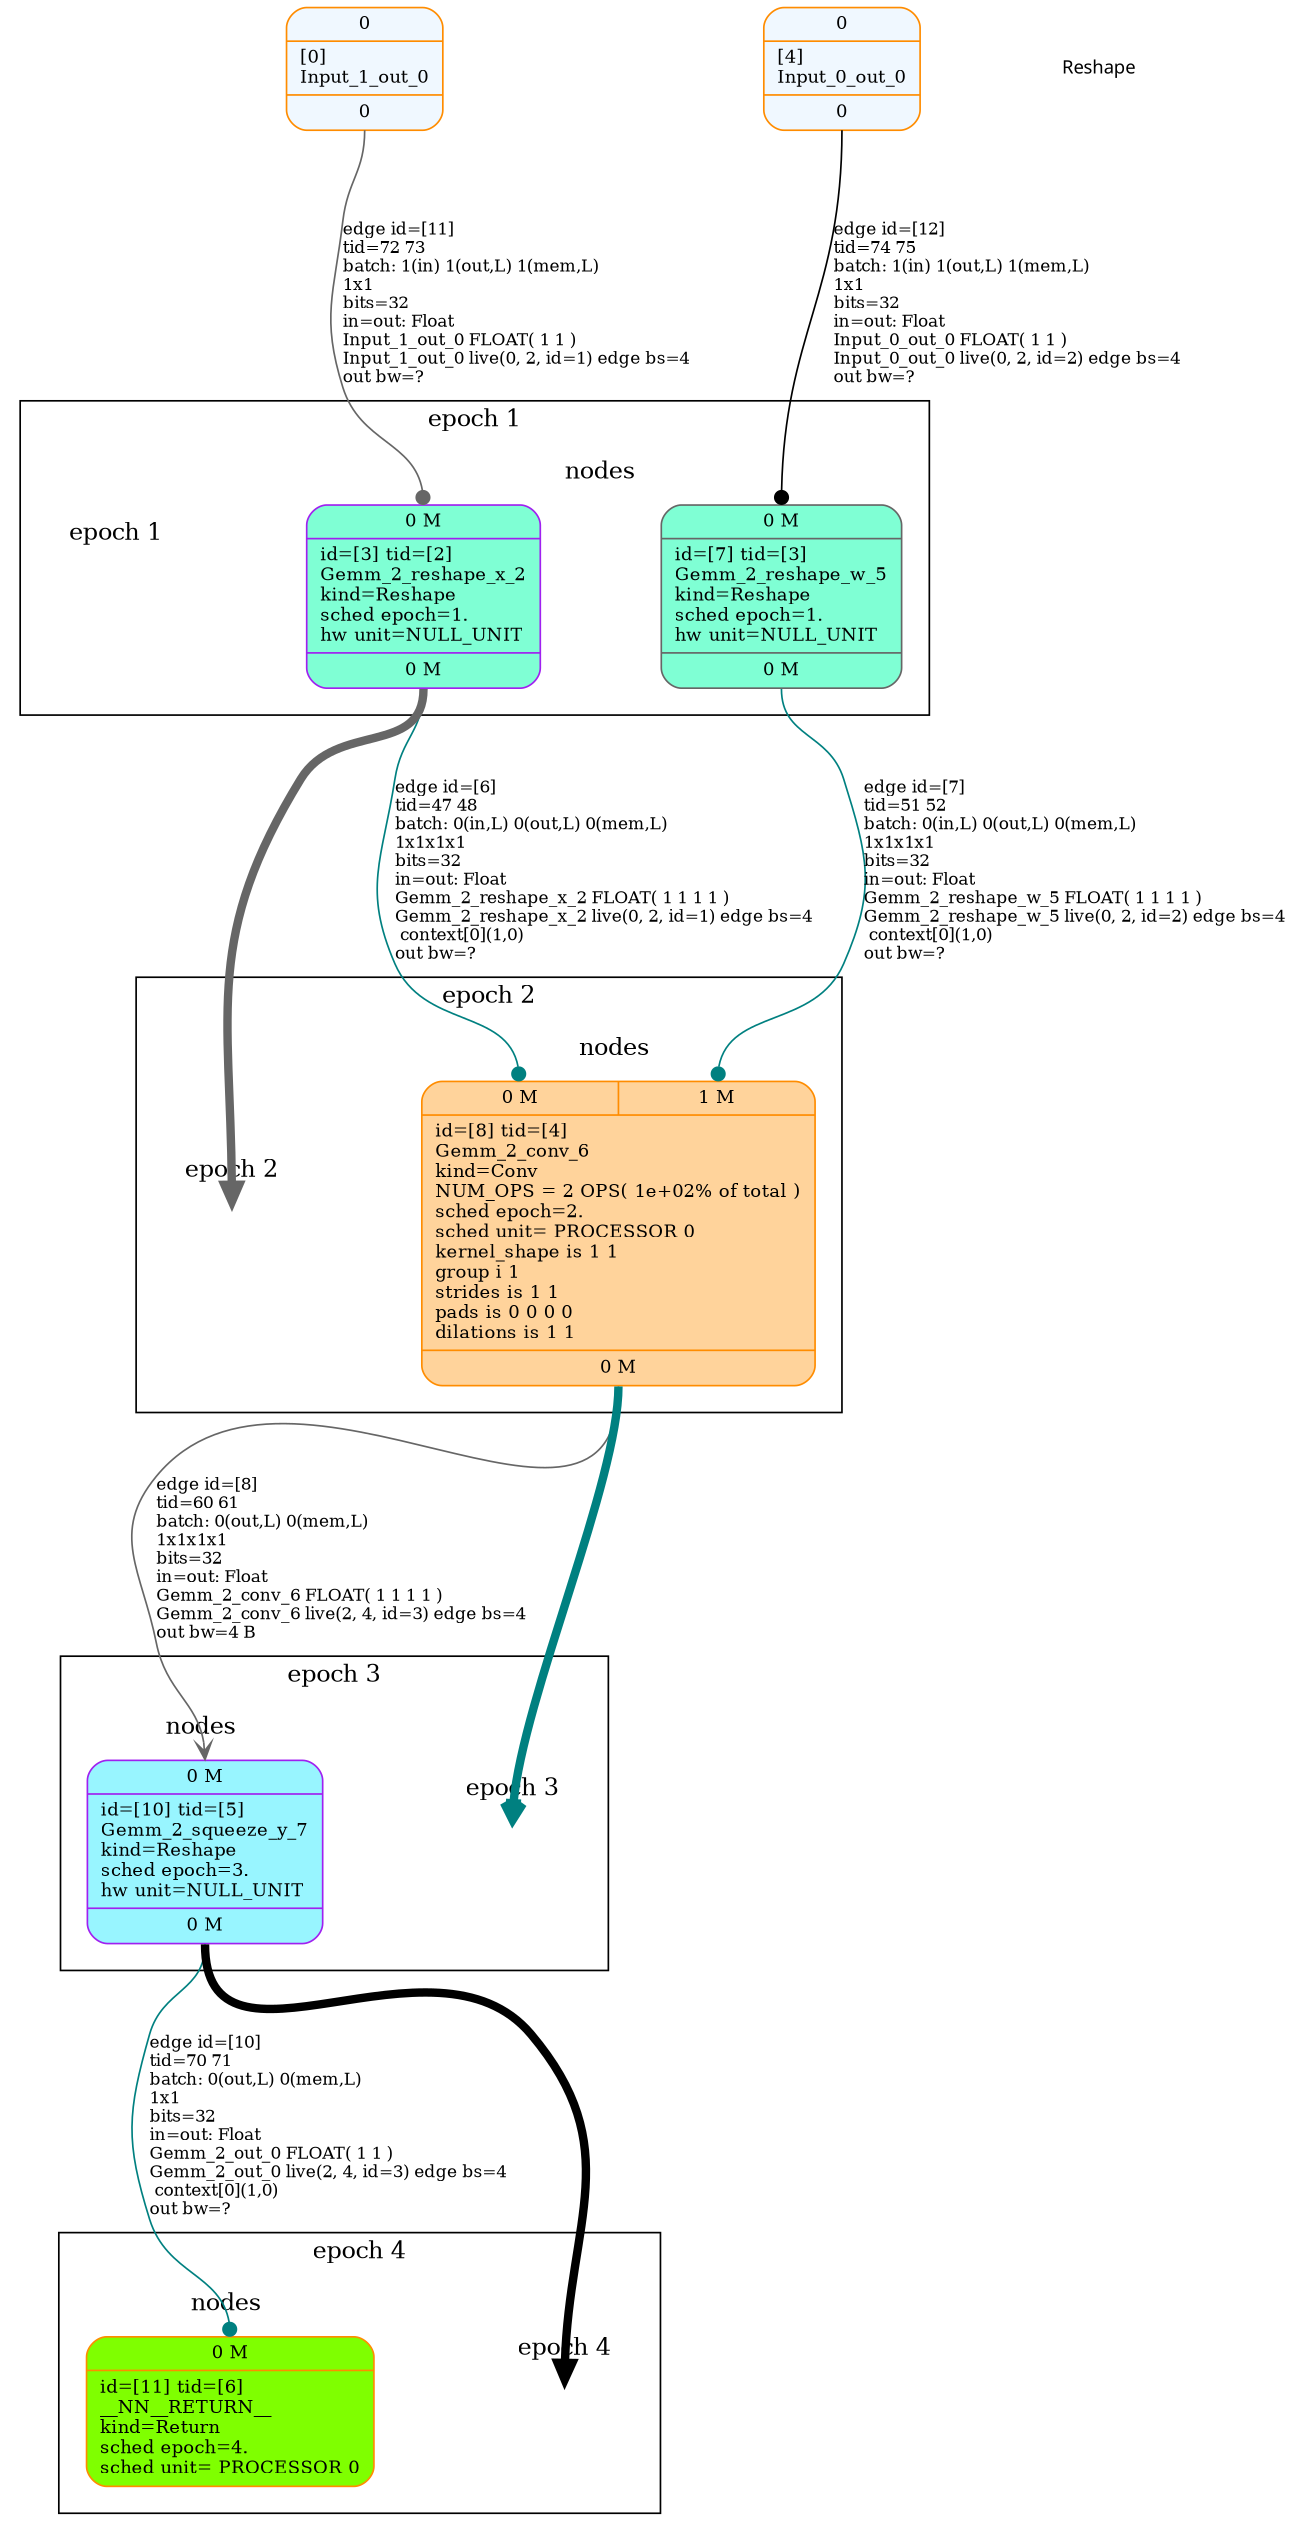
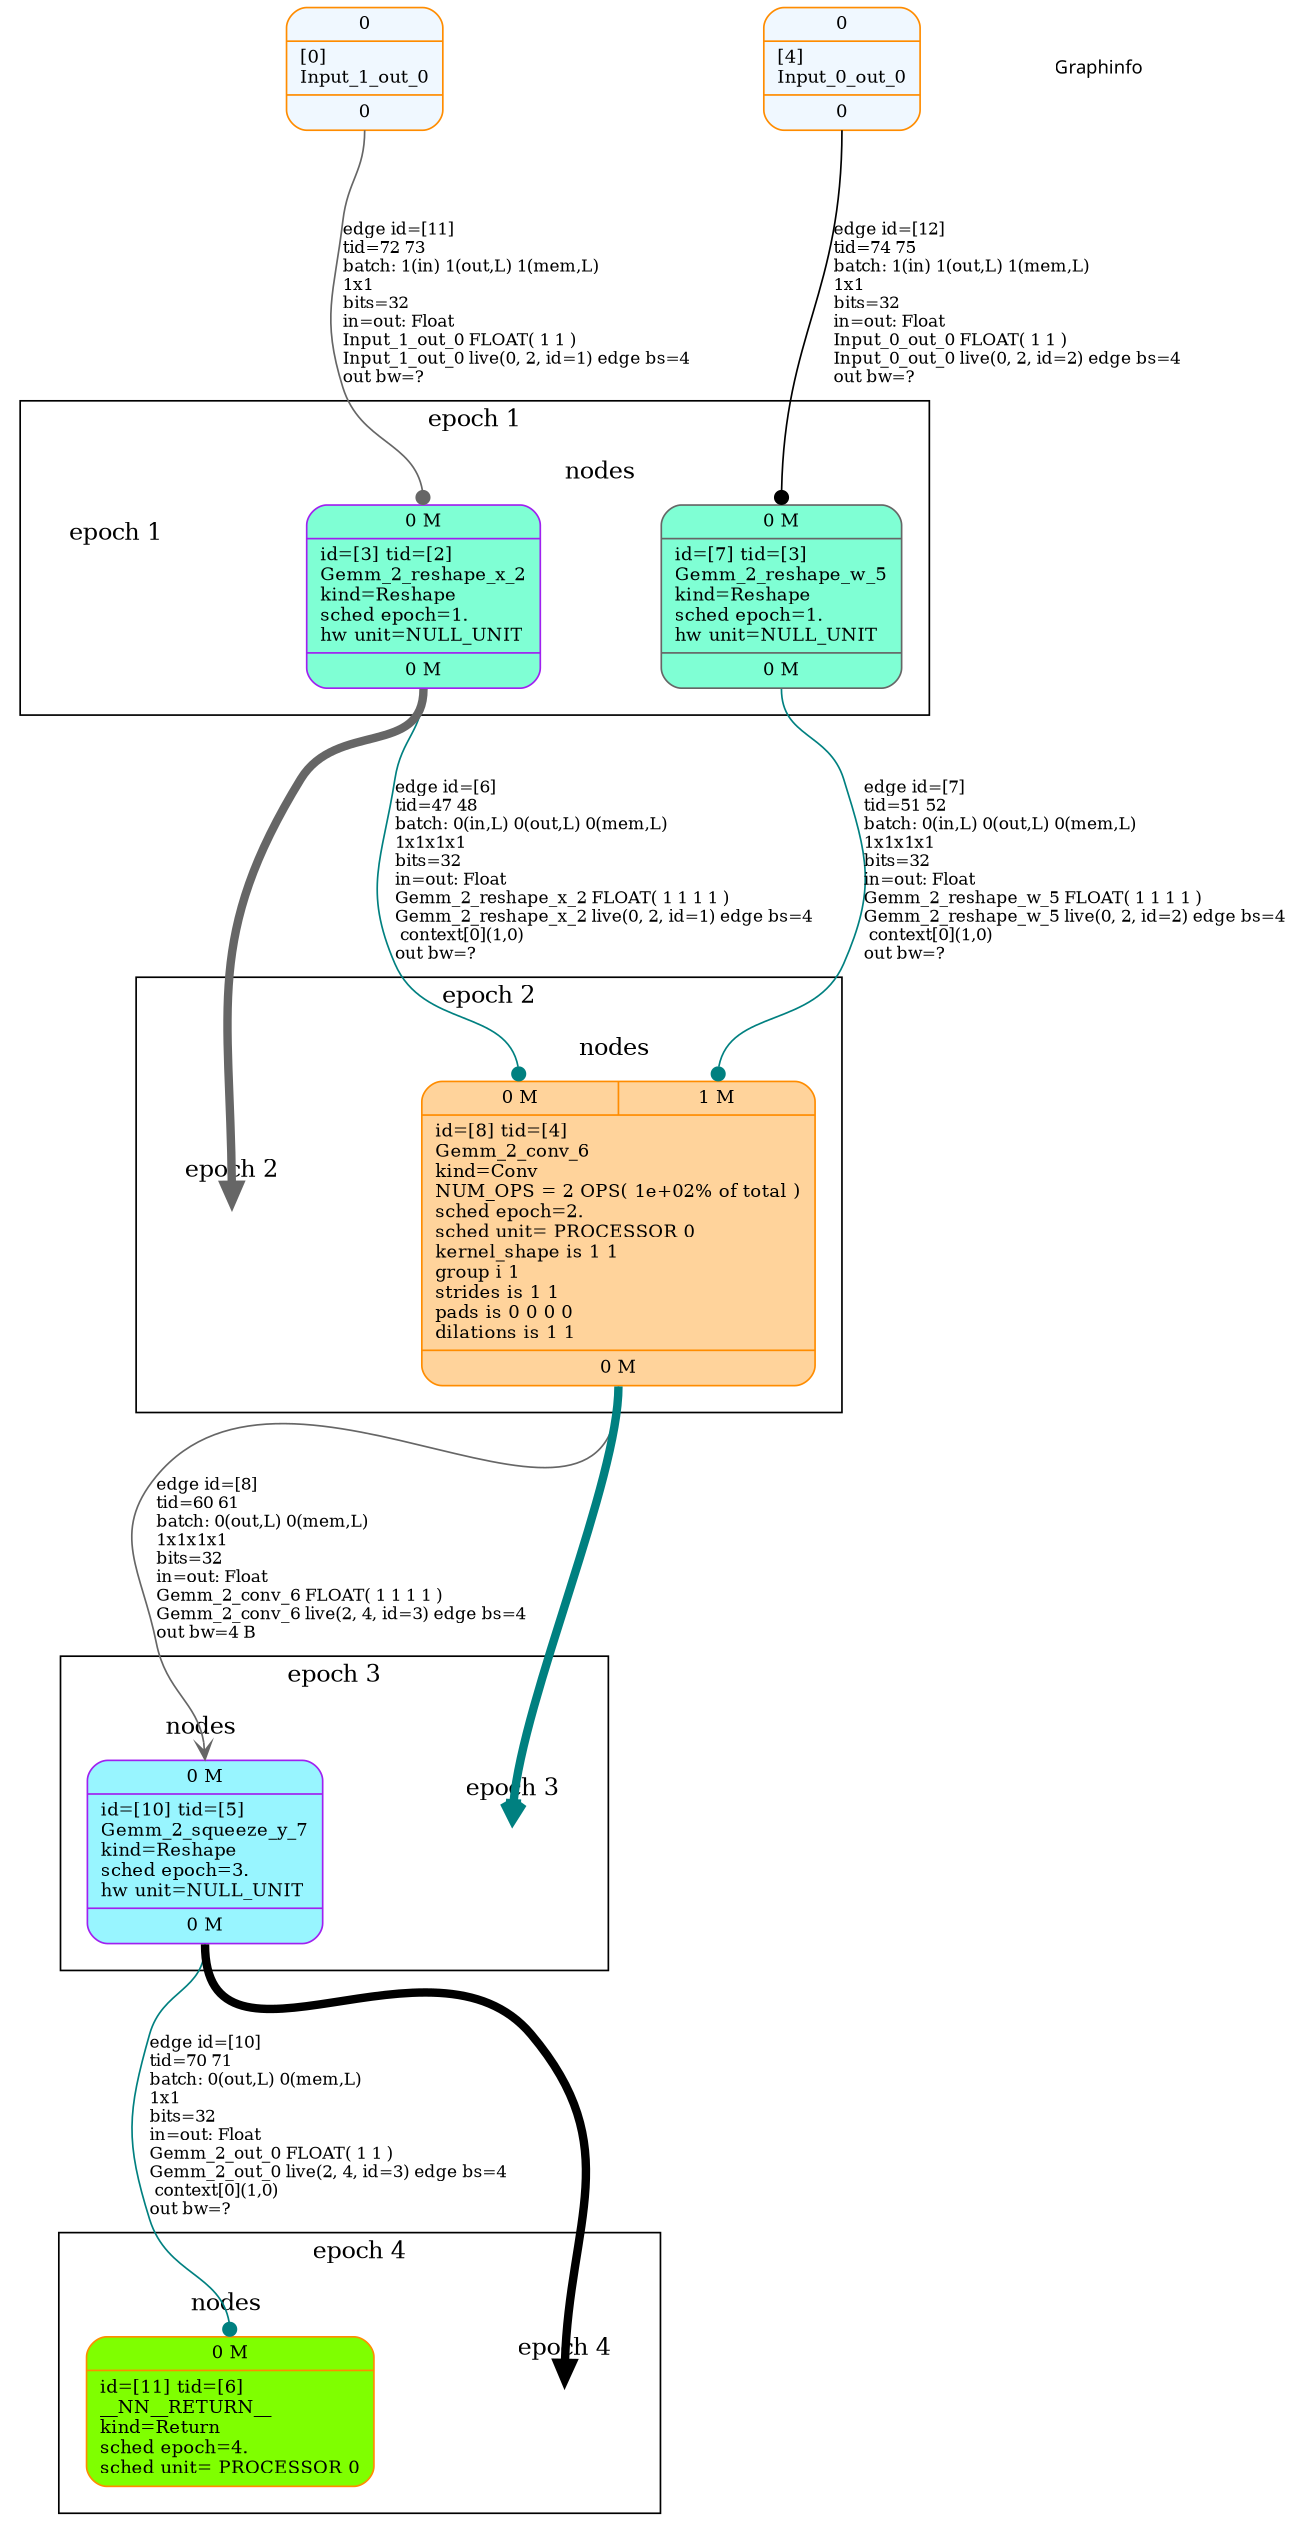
node "Reshape": label "Reshape" -> "Graphinfo"
